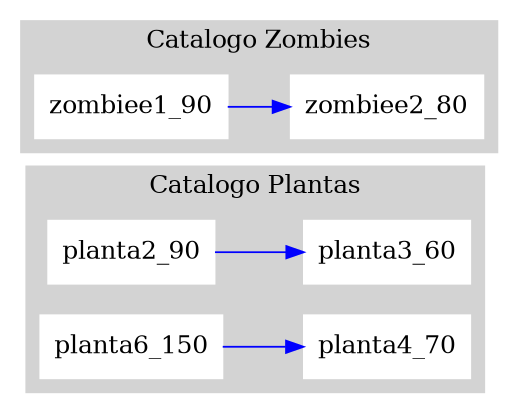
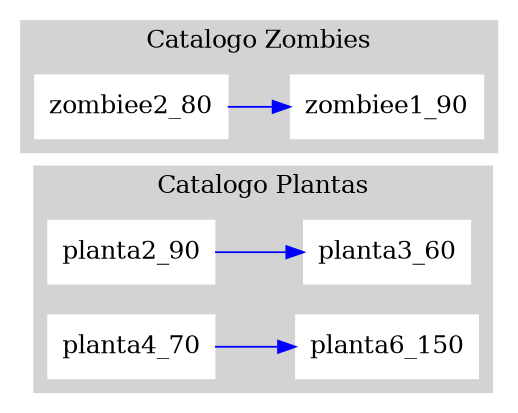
edge "zombiee1_90" -> "zombiee2_80": reversed
edge "planta6_150" -> "planta4_70": reversed
